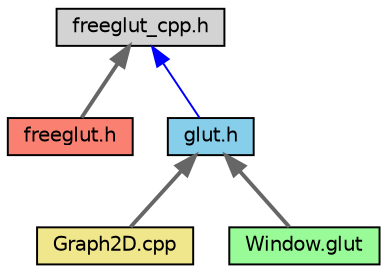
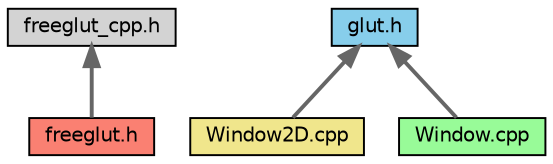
edge "glut.h" -> "freeglut_cpp.h": removed
node "Graph2D.cpp": label "Graph2D.cpp" -> "Window2D.cpp"
node "Window.glut": label "Window.glut" -> "Window.cpp"
